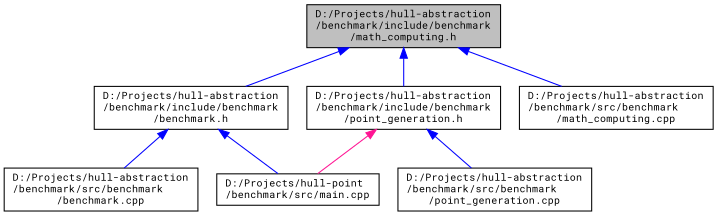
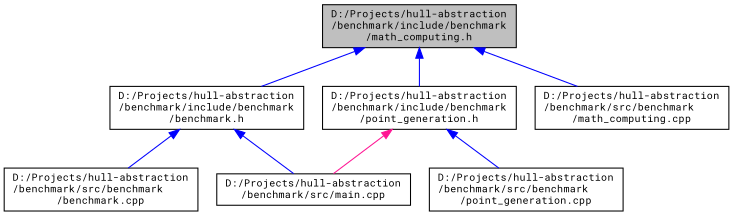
node "D:/Projects/hull-point /benchmark/src/main.cpp": label "D:/Projects/hull-point /benchmark/src/main.cpp" -> "D:/Projects/hull-abstraction /benchmark/src/main.cpp"
